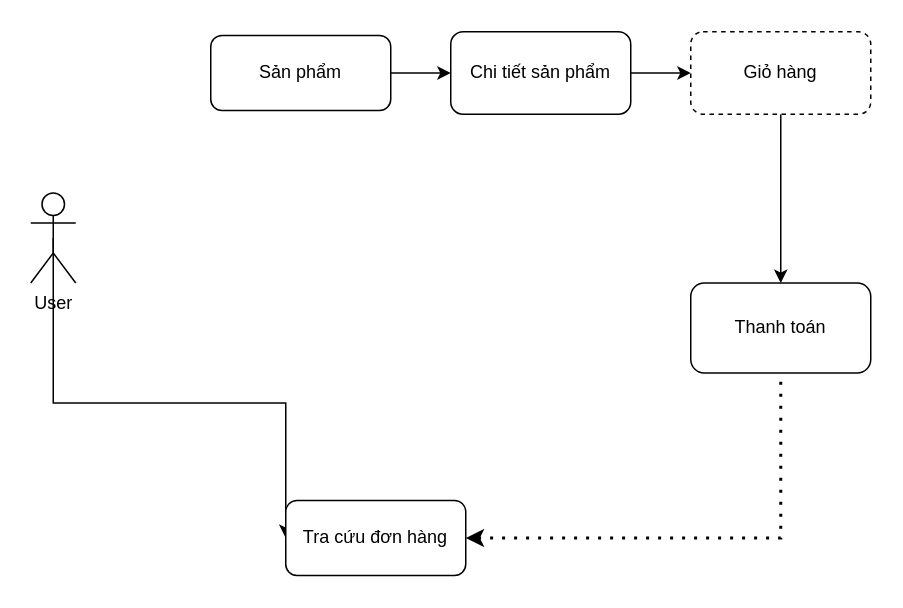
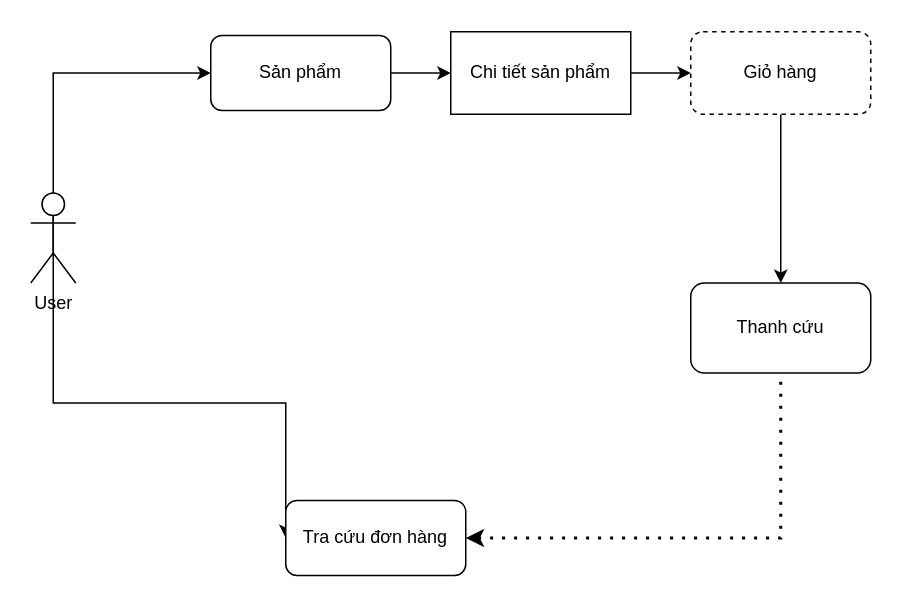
edge "User" -> "Sản phẩm": added
node "Chi tiết sản phẩm": shape rounded rectangle -> rectangle
node "Thanh toán": label "Thanh toán" -> "Thanh cứu"
